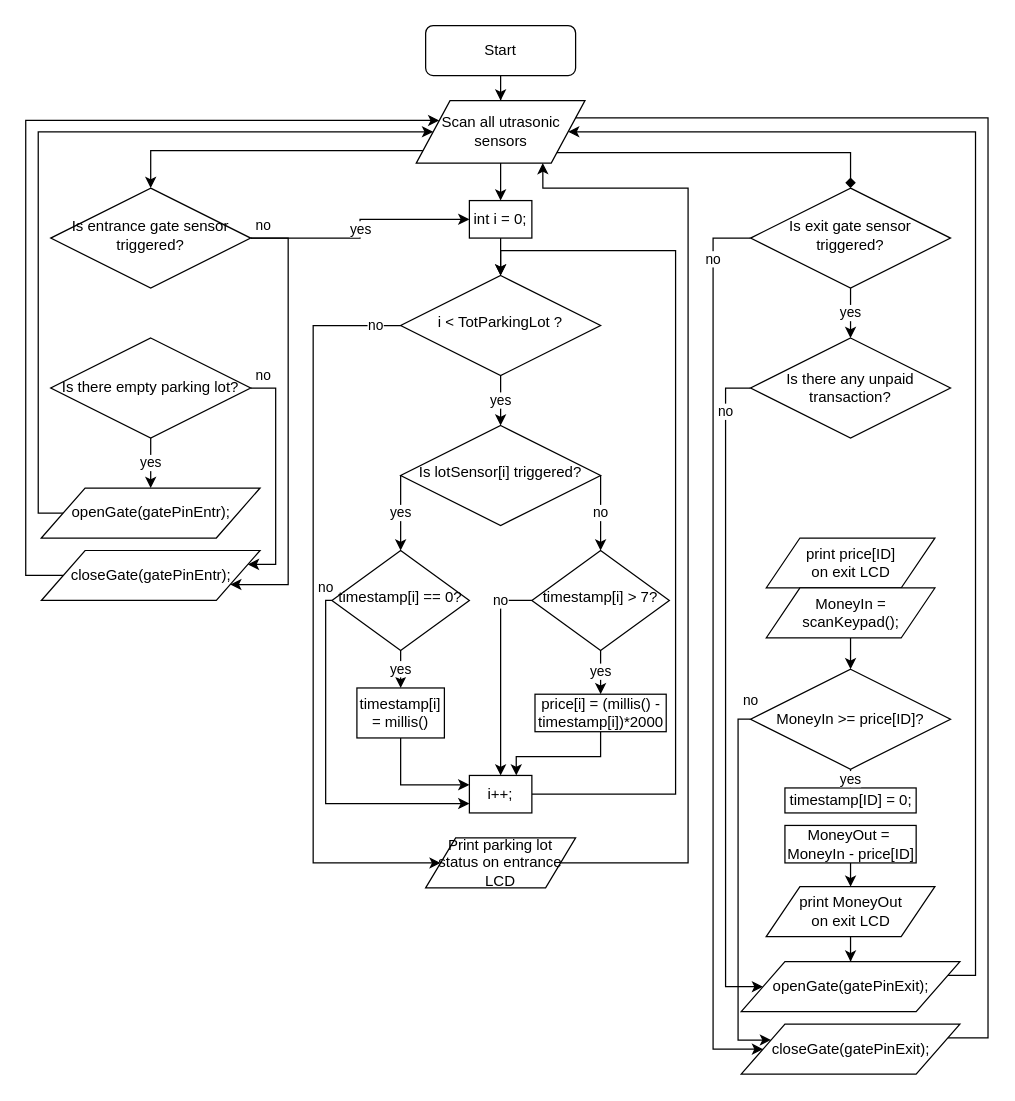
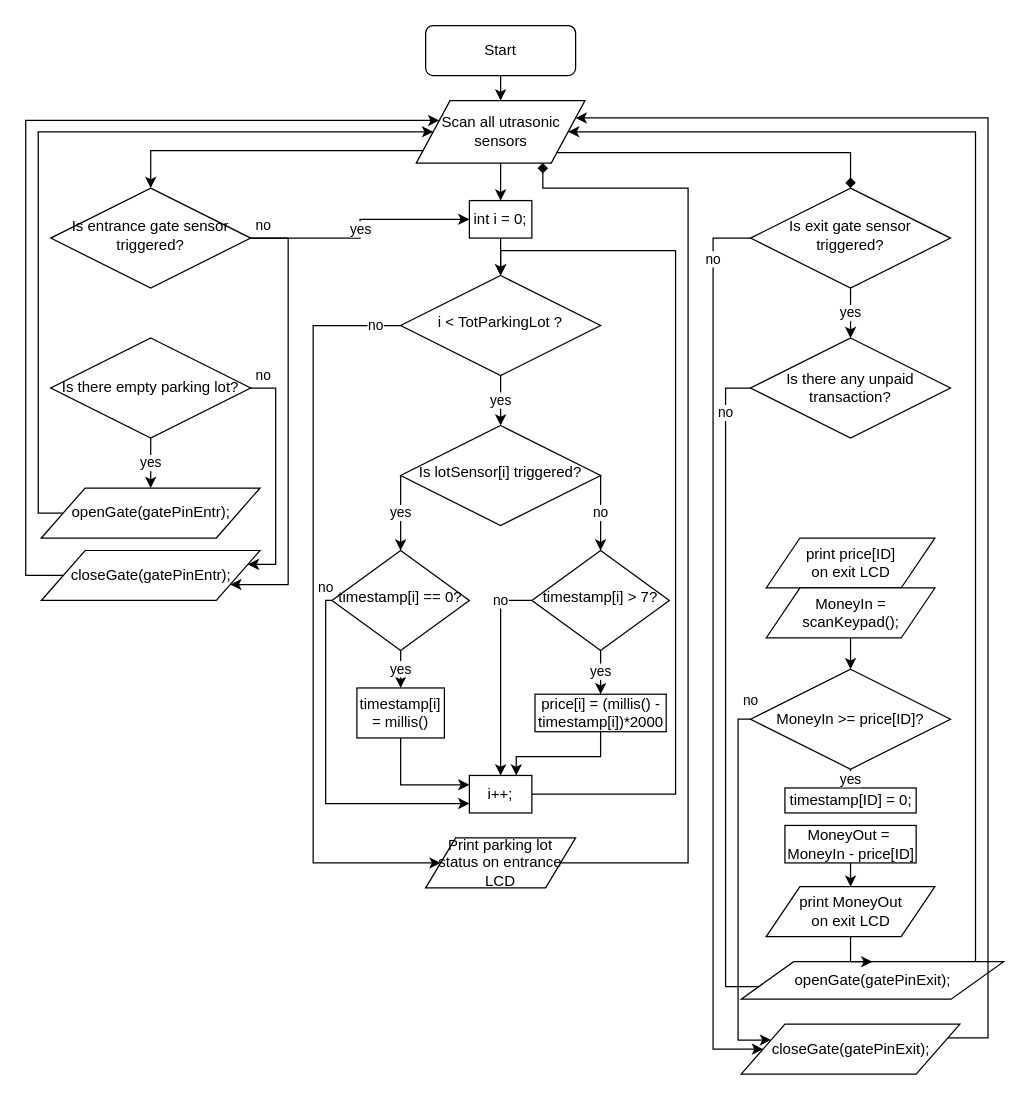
edge "Scan all utrasonic sensors" -- "closeGate(gatePinExit);": arrowhead none -> classic
edge "Print parking lot status on entrance LCD" -> "Scan all utrasonic sensors": arrowhead classic -> diamond
node "openGate(gatePinExit);": size 219x50 -> 263x38
